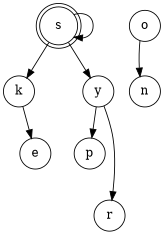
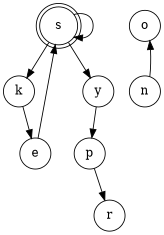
edge "o" -> "n": reversed
edge "e" -> "s": added
edge "y" -> "r": now "p" -> "r"
